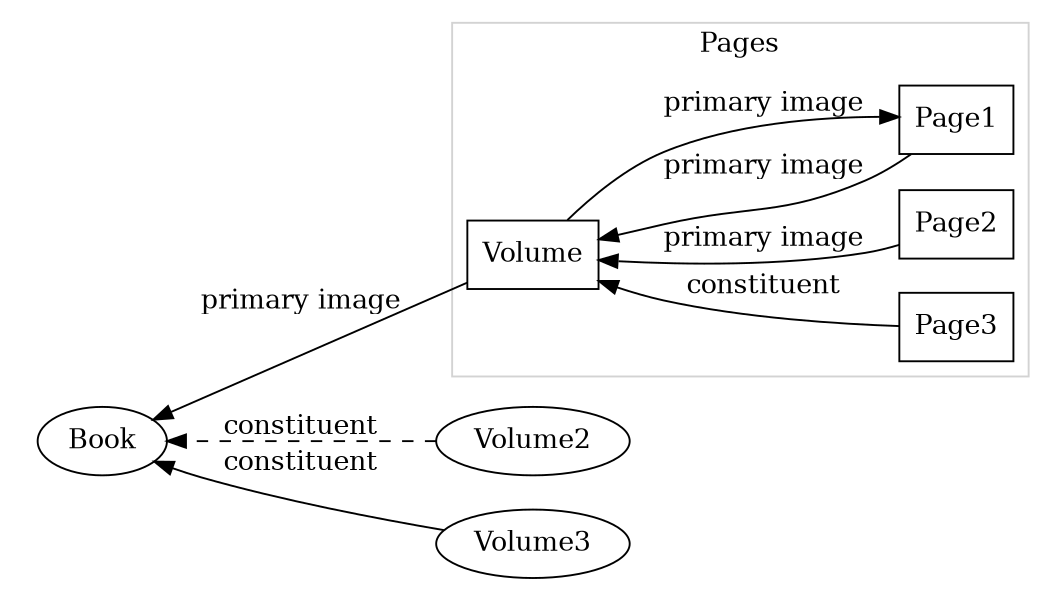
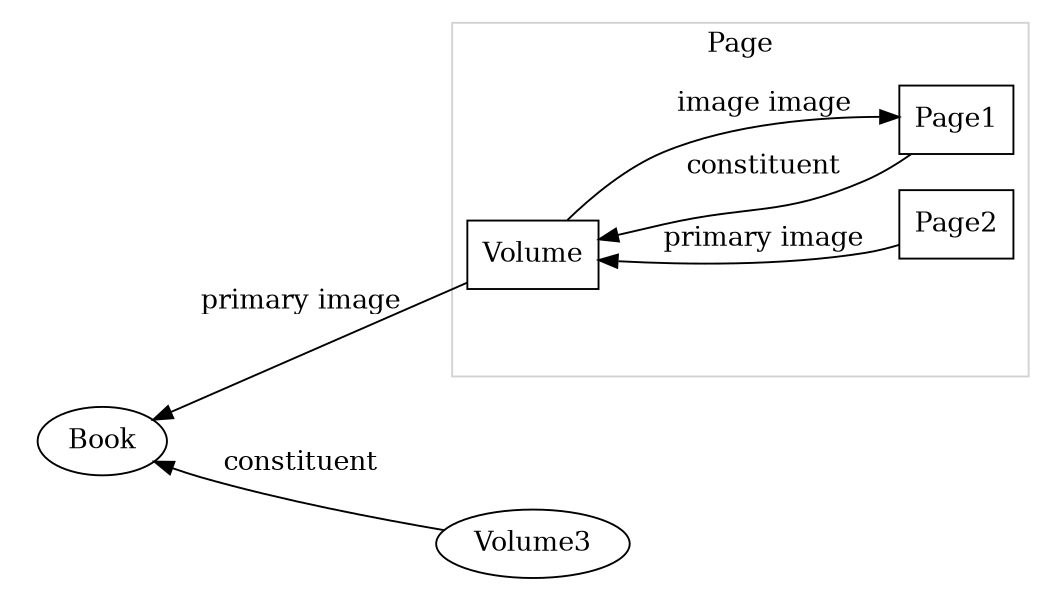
cluster "Pages": label "Pages" -> "Page"
edge "Volume" -> "Page1": label "primary image" -> "image image"
edge "Page1" -> "Volume": label "primary image" -> "constituent"
node "Page3": removed
node "Volume2": removed
